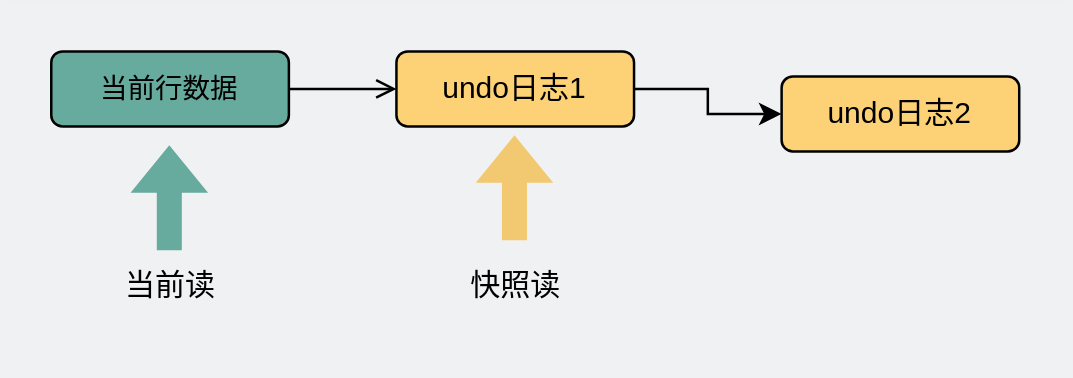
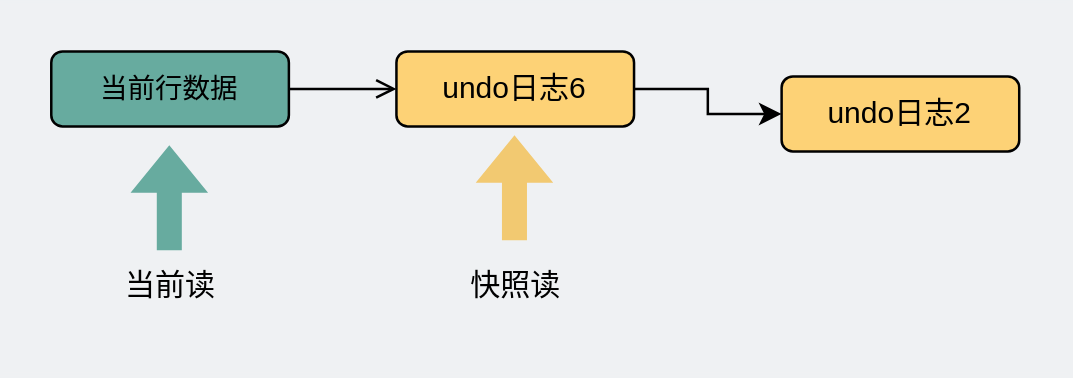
node "undo日志1": label "undo日志1" -> "undo日志6"
